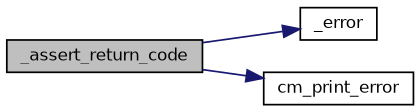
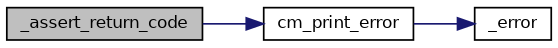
edge "_assert_return_code" -> "_error": now "cm_print_error" -> "_error"
